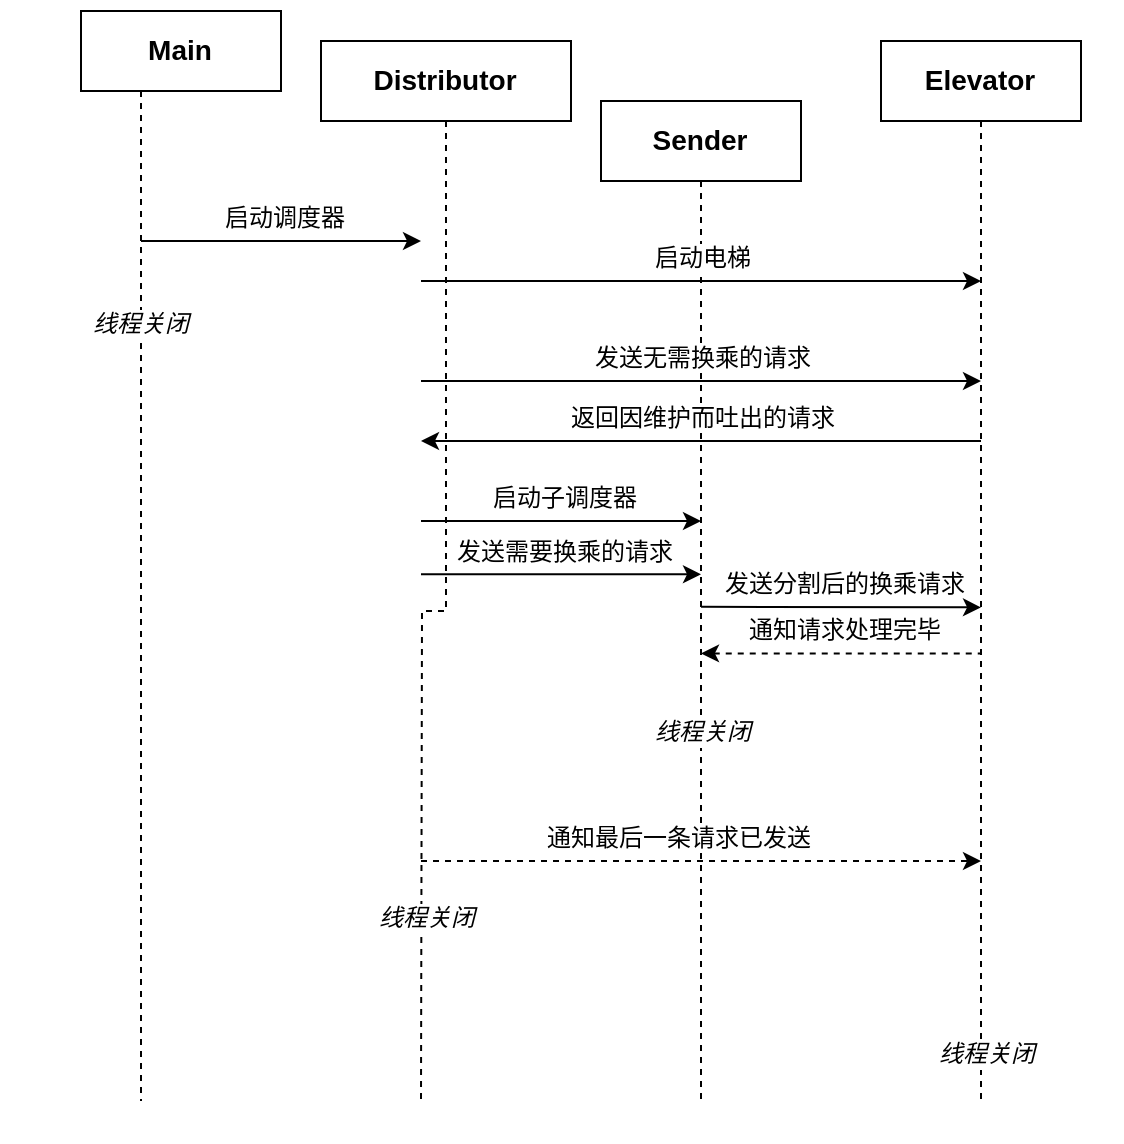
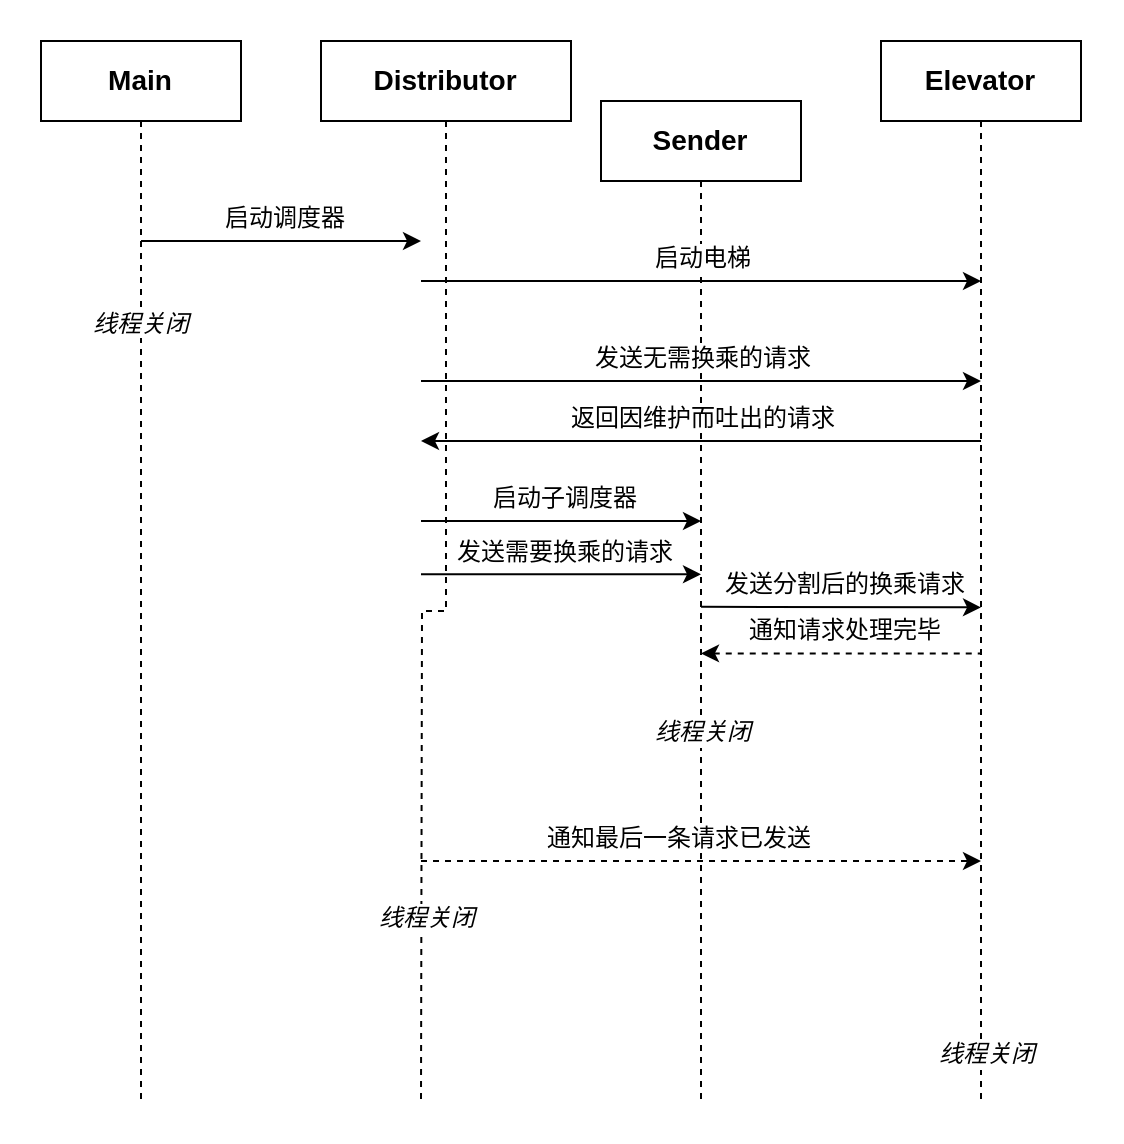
node "Main": moved (181, 51) -> (141, 81)
